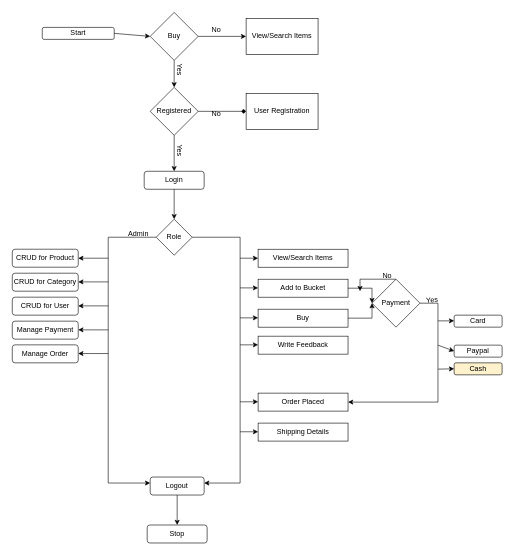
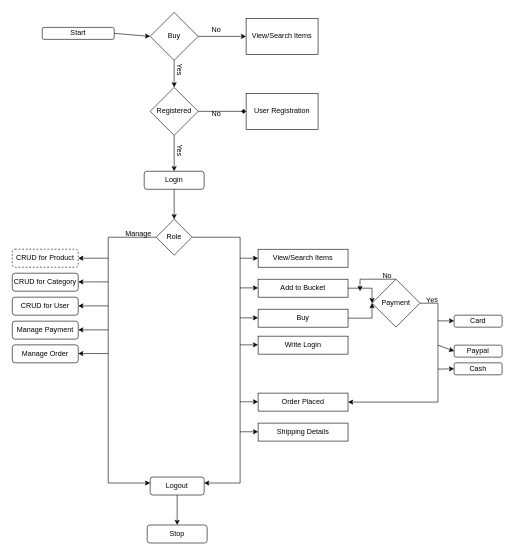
node "Admin": label "Admin" -> "Manage"
node "CRUD for Product": style solid -> dashed
node "Write Feedback": label "Write Feedback" -> "Write Login"
node "Cash": fillcolor #fff2cc -> #ffffff
